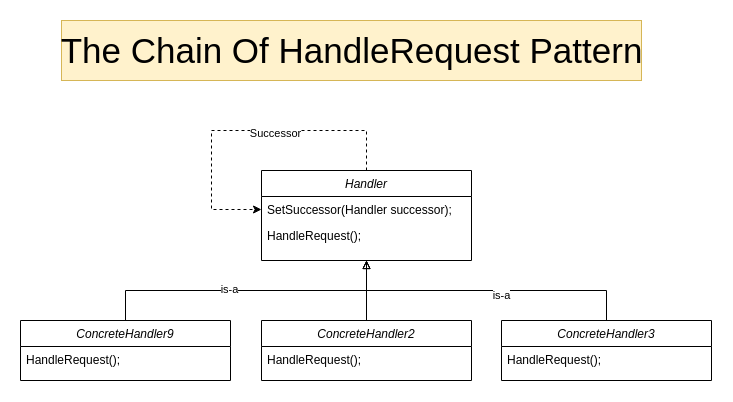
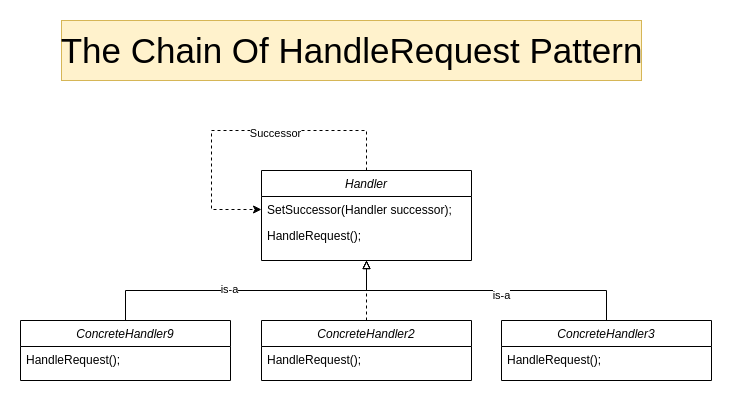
edge "ConcreteHandler3" -> "Handler": arrowhead open -> block
edge "ConcreteHandler2" -> "Handler": style solid -> dashed
